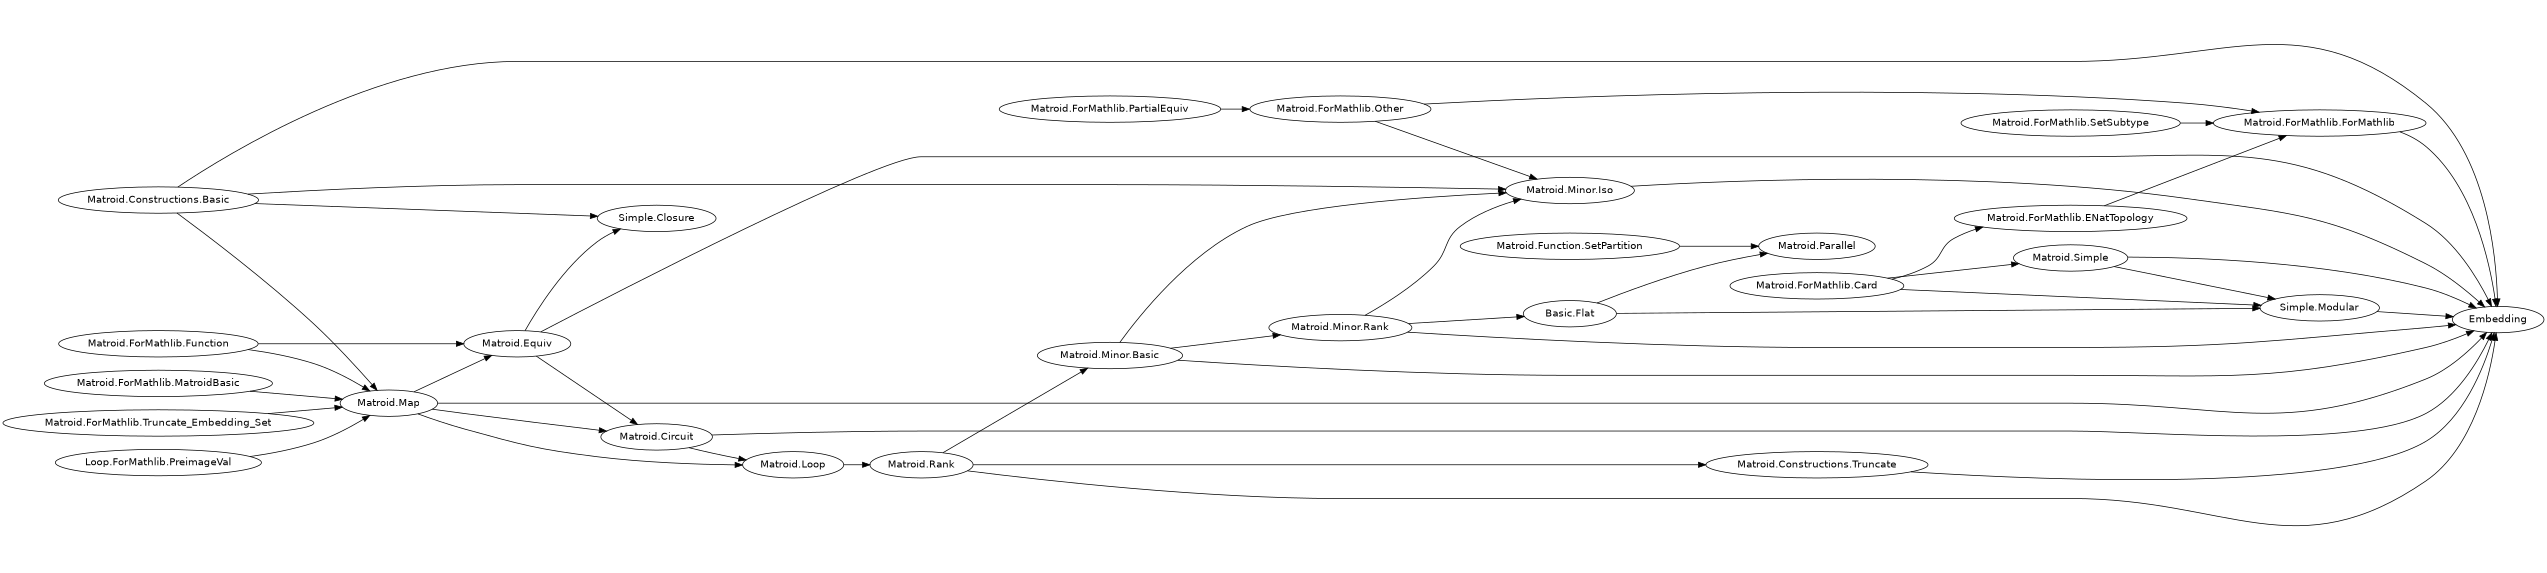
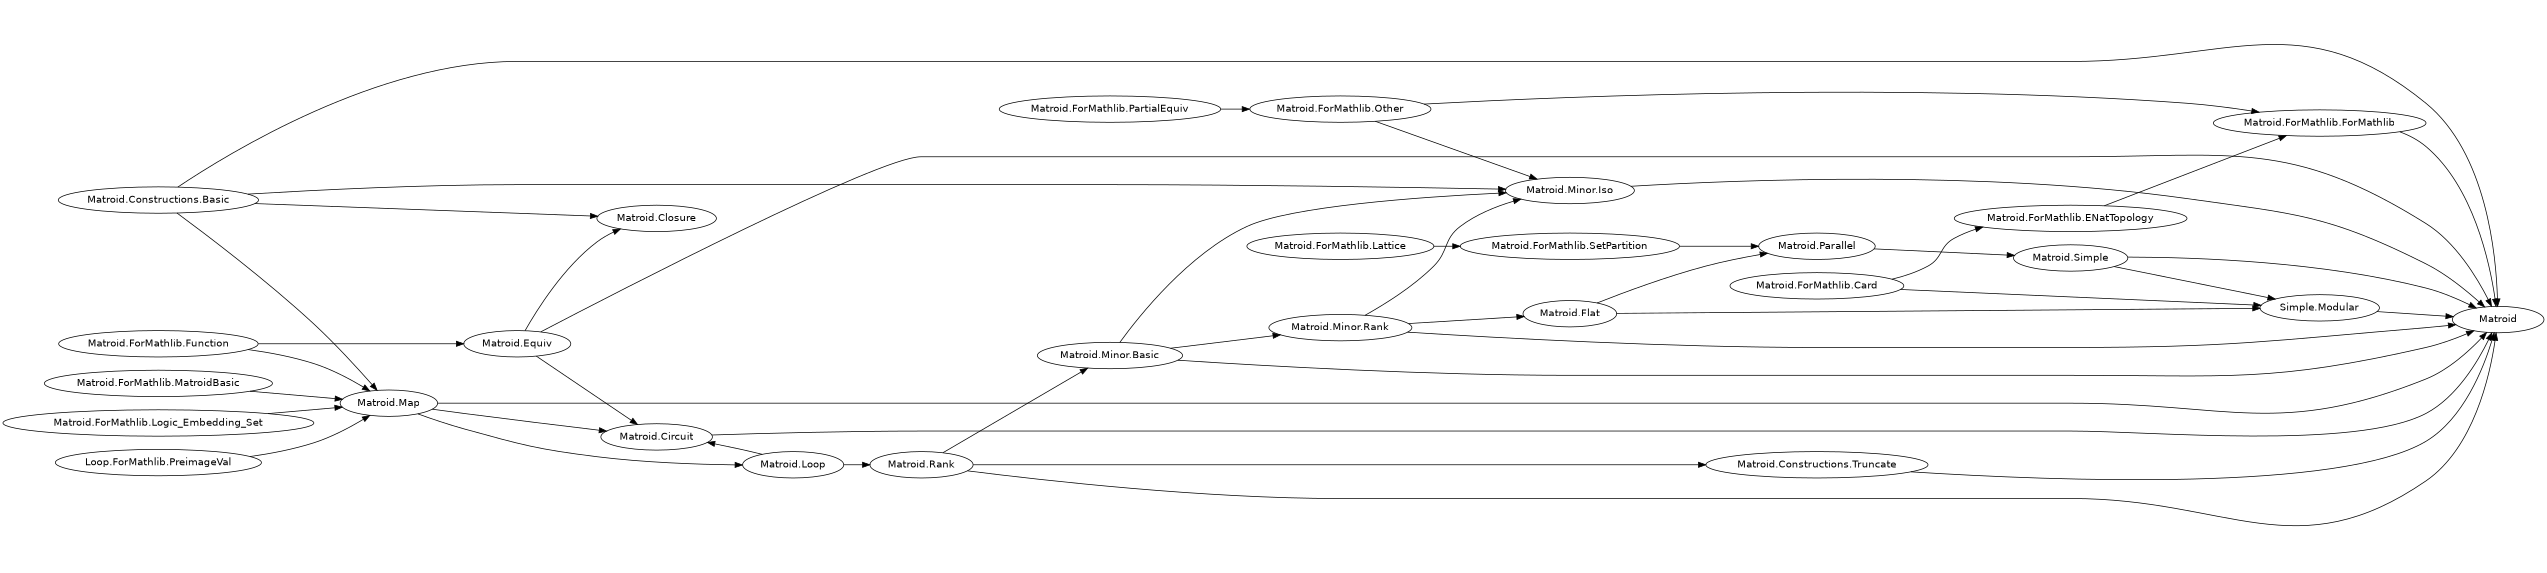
node "Matroid.ForMathlib.SetSubtype": removed
node "Simple.Closure": label "Simple.Closure" -> "Matroid.Closure"
node "Matroid.ForMathlib.Lattice": added
node "Matroid.Function.SetPartition": label "Matroid.Function.SetPartition" -> "Matroid.ForMathlib.SetPartition"
edge "Matroid.ForMathlib.Card" -> "Matroid.Simple": now "Matroid.Parallel" -> "Matroid.Simple"
node "Basic.Flat": label "Basic.Flat" -> "Matroid.Flat"
node "Embedding": label "Embedding" -> "Matroid"
edge "Matroid.Map" -> "Matroid.Equiv": removed
node "Matroid.ForMathlib.Truncate_Embedding_Set": label "Matroid.ForMathlib.Truncate_Embedding_Set" -> "Matroid.ForMathlib.Logic_Embedding_Set"
edge "Matroid.Circuit" -> "Matroid.Loop": reversed
